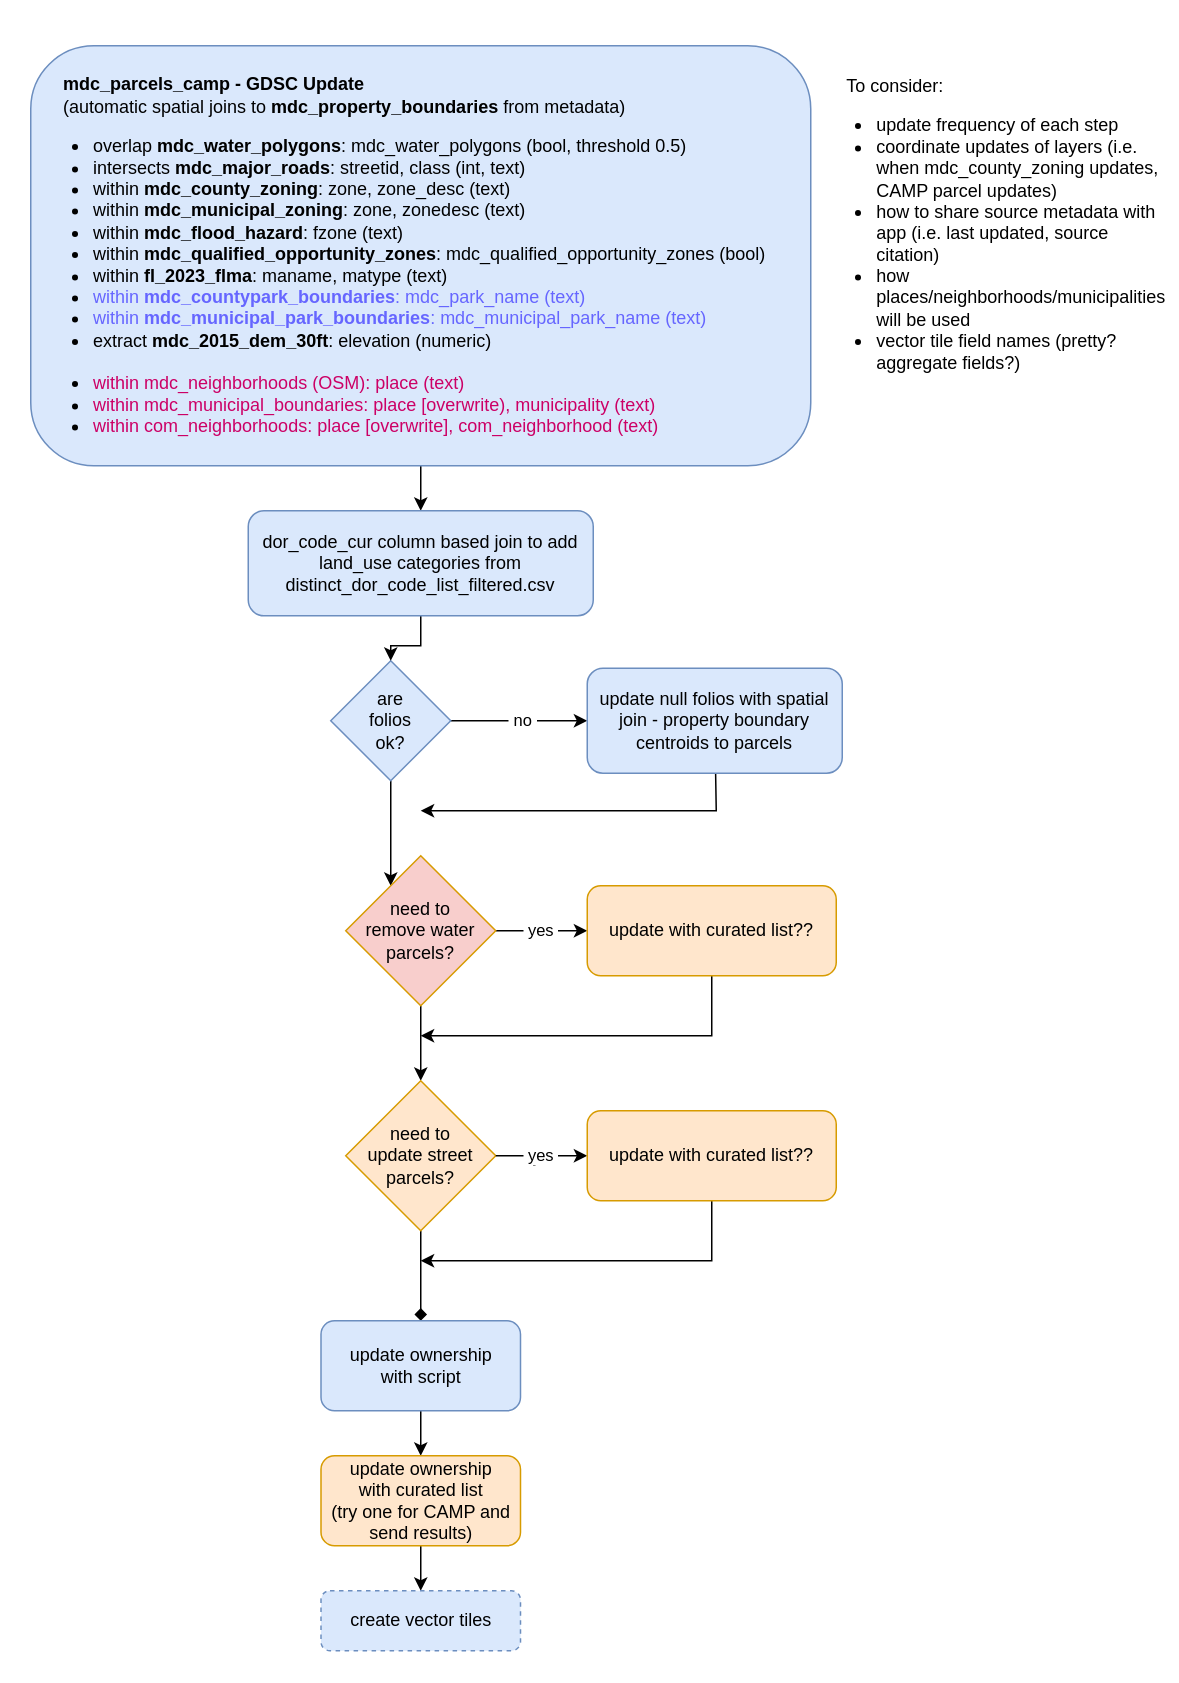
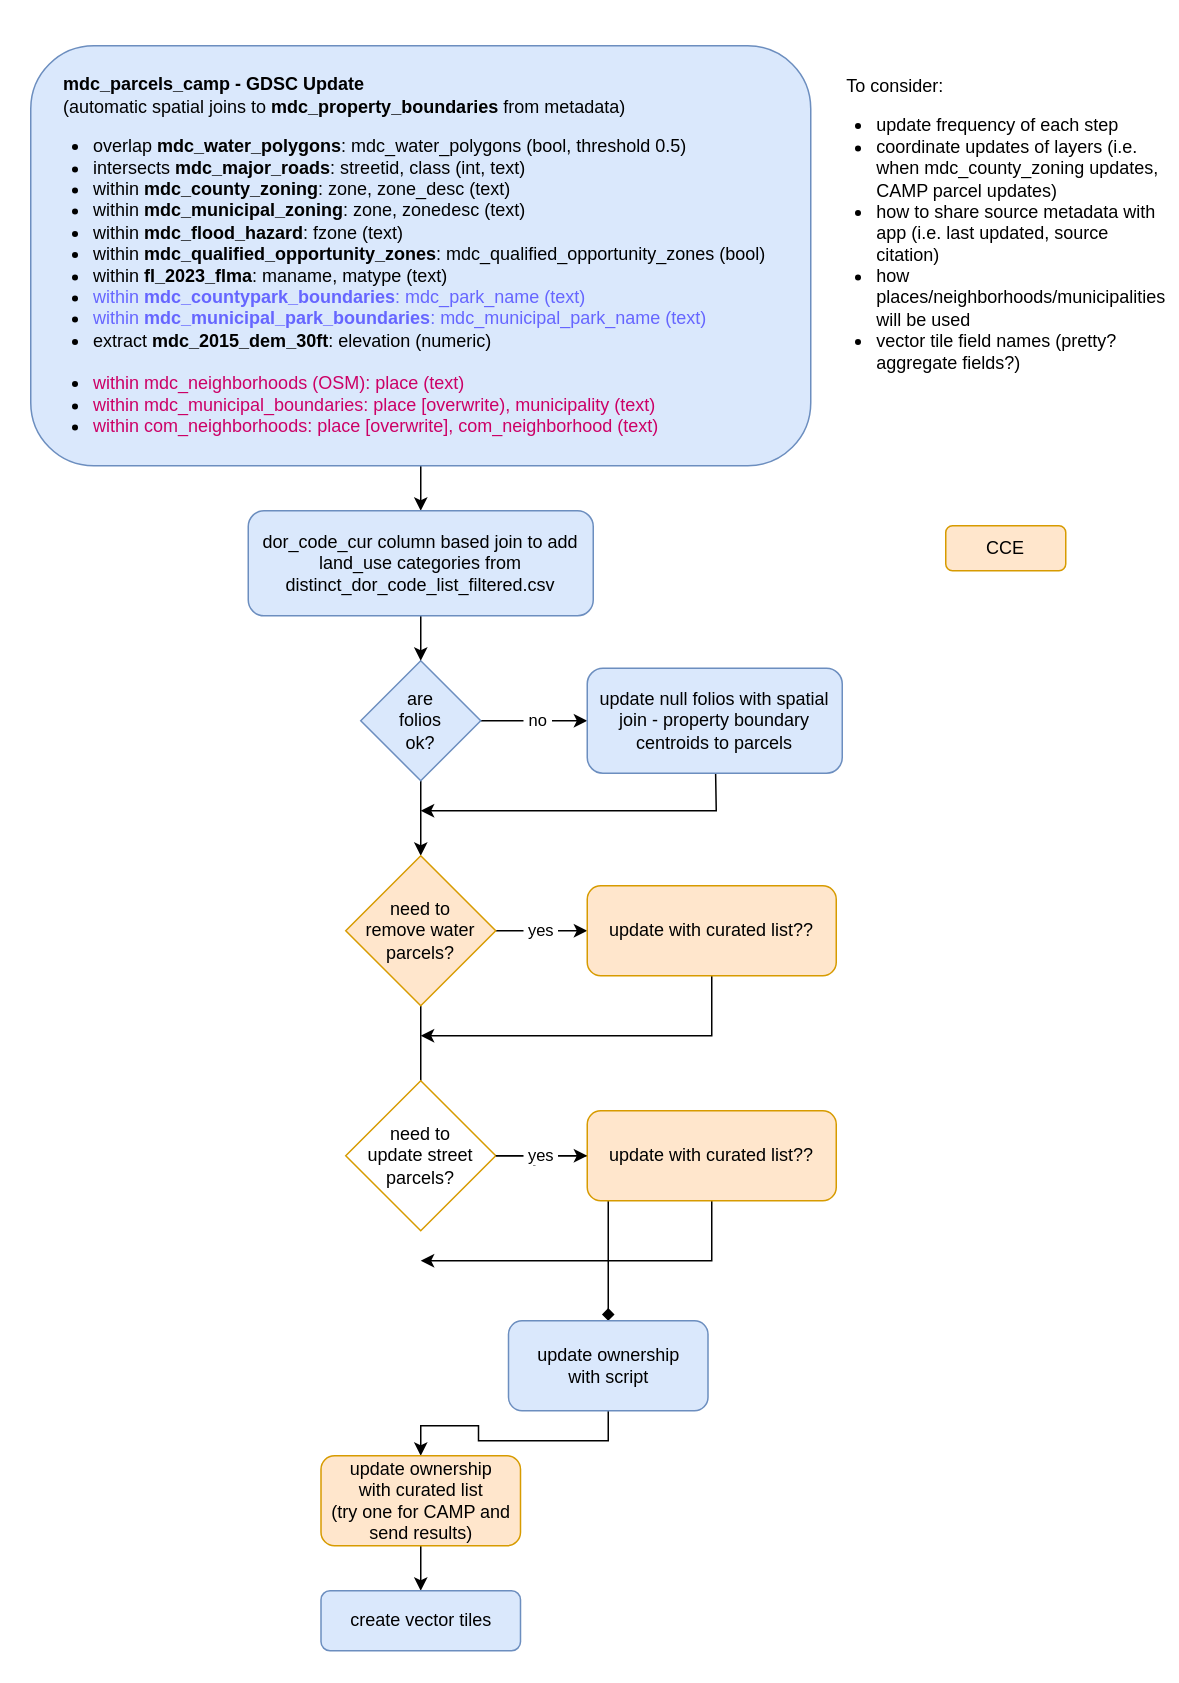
node "CCE": added
node "are folios ok?": moved (391, 721) -> (421, 721)
node "need to remove water parcels?": fillcolor #f8cecc -> #ffe6cc
edge "need to remove water parcels?" -> "need to update street parcels?": arrowhead classic -> none
node "need to update street parcels?": fillcolor #ffe6cc -> #ffffff
node "update ownership with script": moved (421, 1366) -> (608, 1366)
node "create vector tiles": style dashed -> solid
